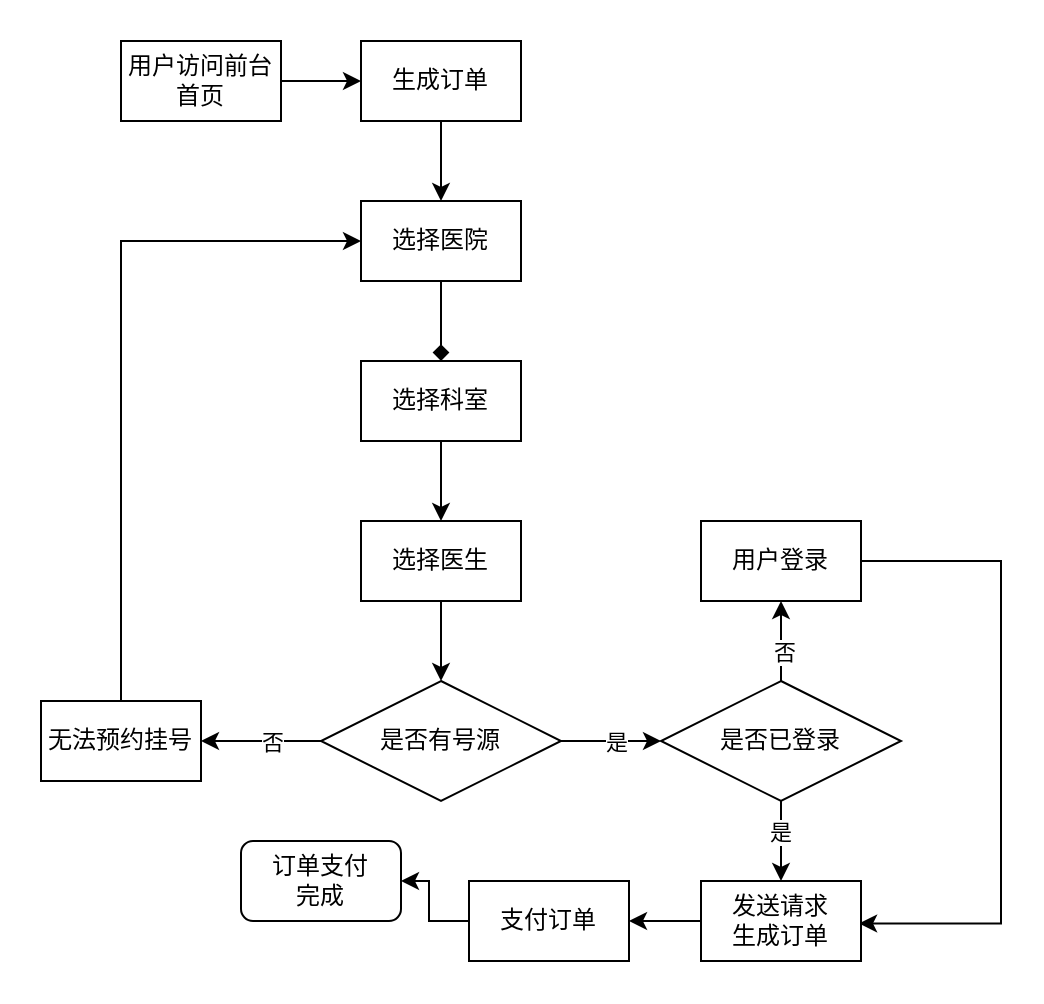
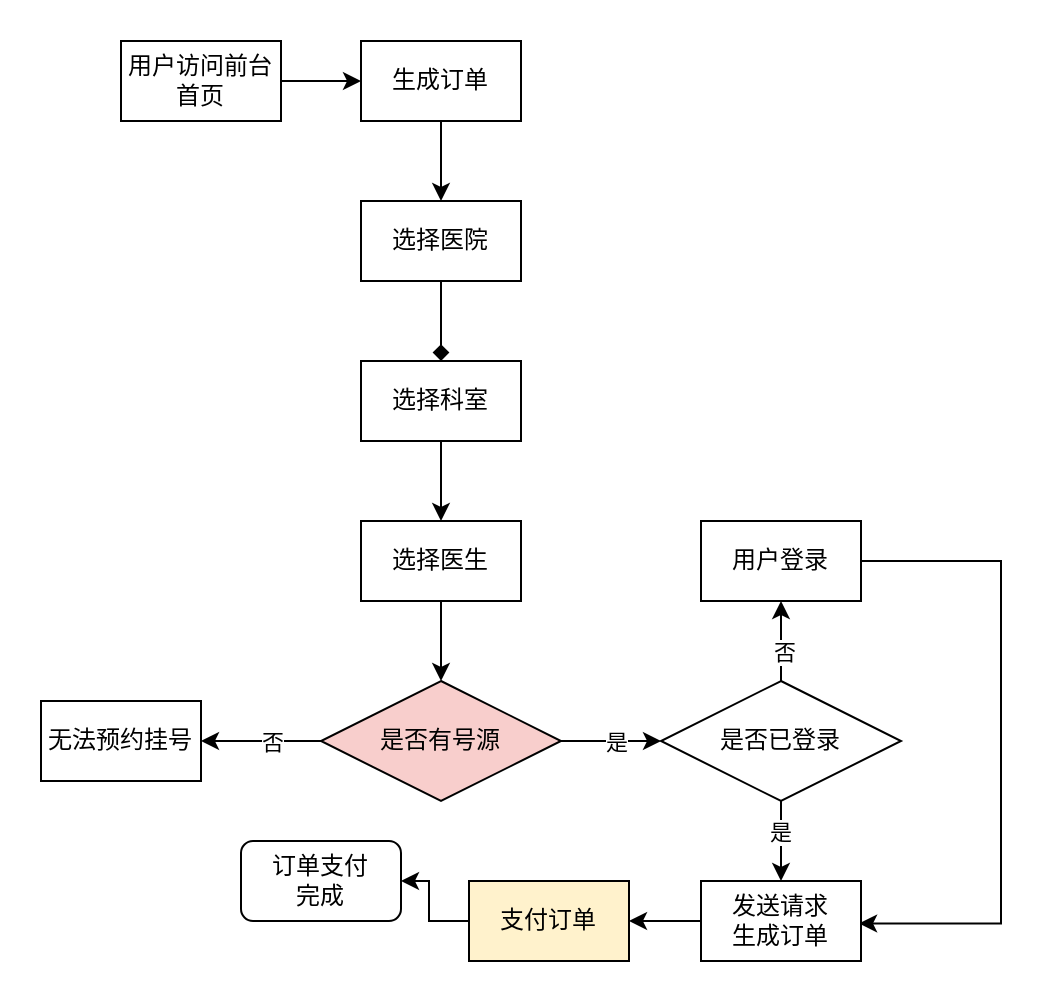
edge "无法预约挂号" -> "选择医院": removed
node "是否有号源": fillcolor #ffffff -> #f8cecc
node "支付订单": fillcolor #ffffff -> #fff2cc
